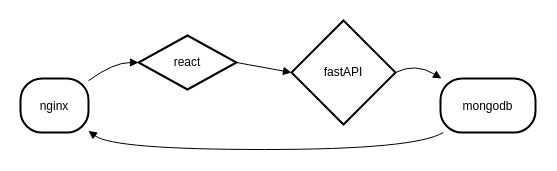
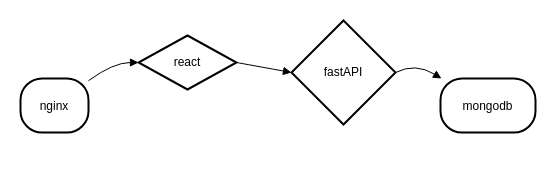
edge "mongodb" -> "nginx": removed
